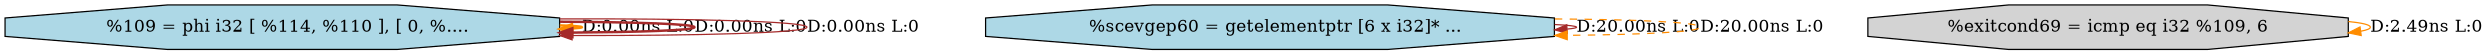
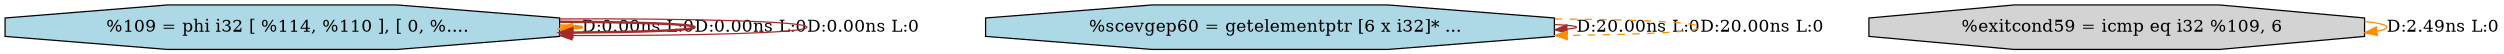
node "%exitcond69 = icmp eq i32 %109, 6": label "%exitcond69 = icmp eq i32 %109, 6" -> "%exitcond59 = icmp eq i32 %109, 6"
